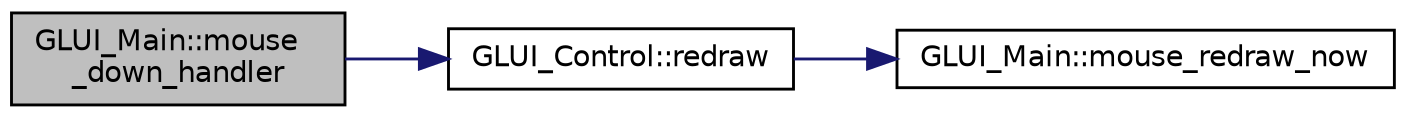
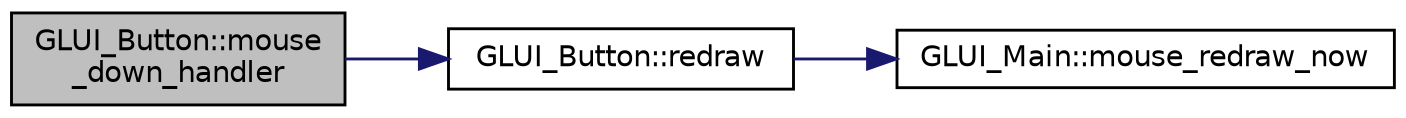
node "GLUI_Main::mouse _down_handler": label "GLUI_Main::mouse _down_handler" -> "GLUI_Button::mouse _down_handler"
node "GLUI_Control::redraw": label "GLUI_Control::redraw" -> "GLUI_Button::redraw"
